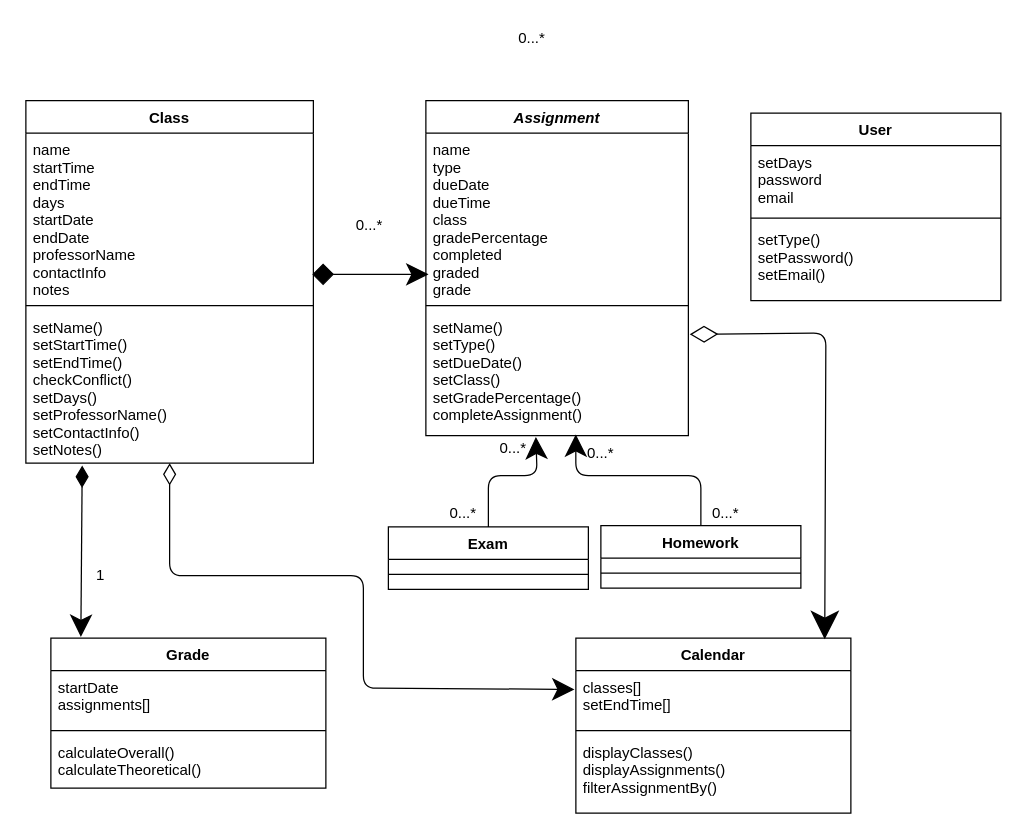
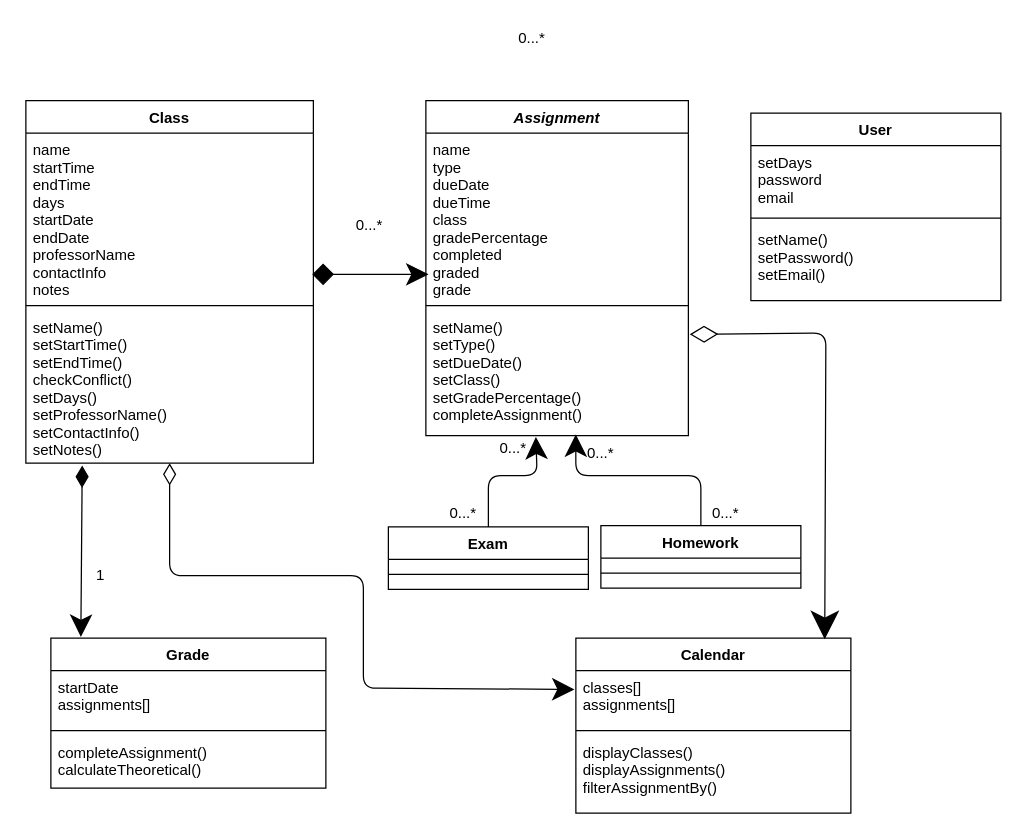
node "setType() setPassword() setEmail()": label "setType() setPassword() setEmail()" -> "setName() setPassword() setEmail()"
node "classes[] setEndTime[]": label "classes[] setEndTime[]" -> "classes[] assignments[]"
node "calculateOverall() calculateTheoretical()": label "calculateOverall() calculateTheoretical()" -> "completeAssignment() calculateTheoretical()"
